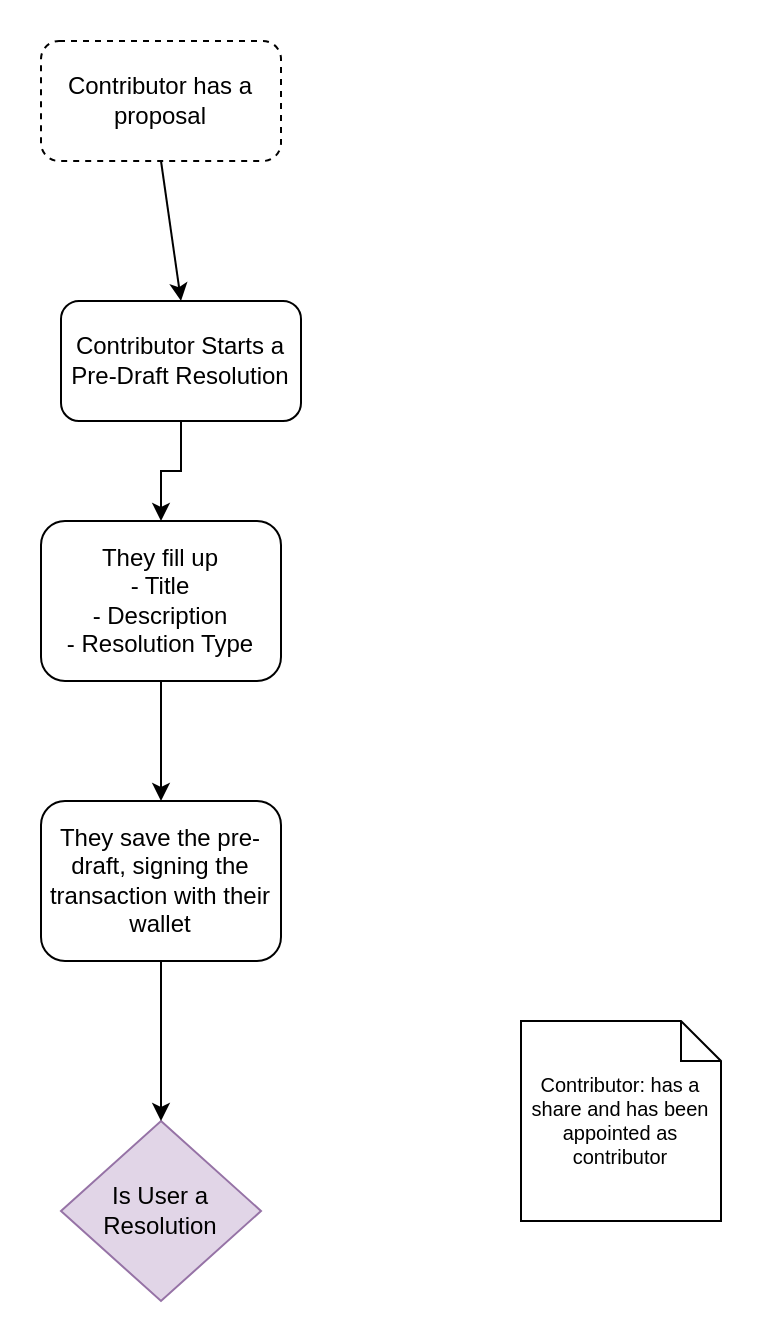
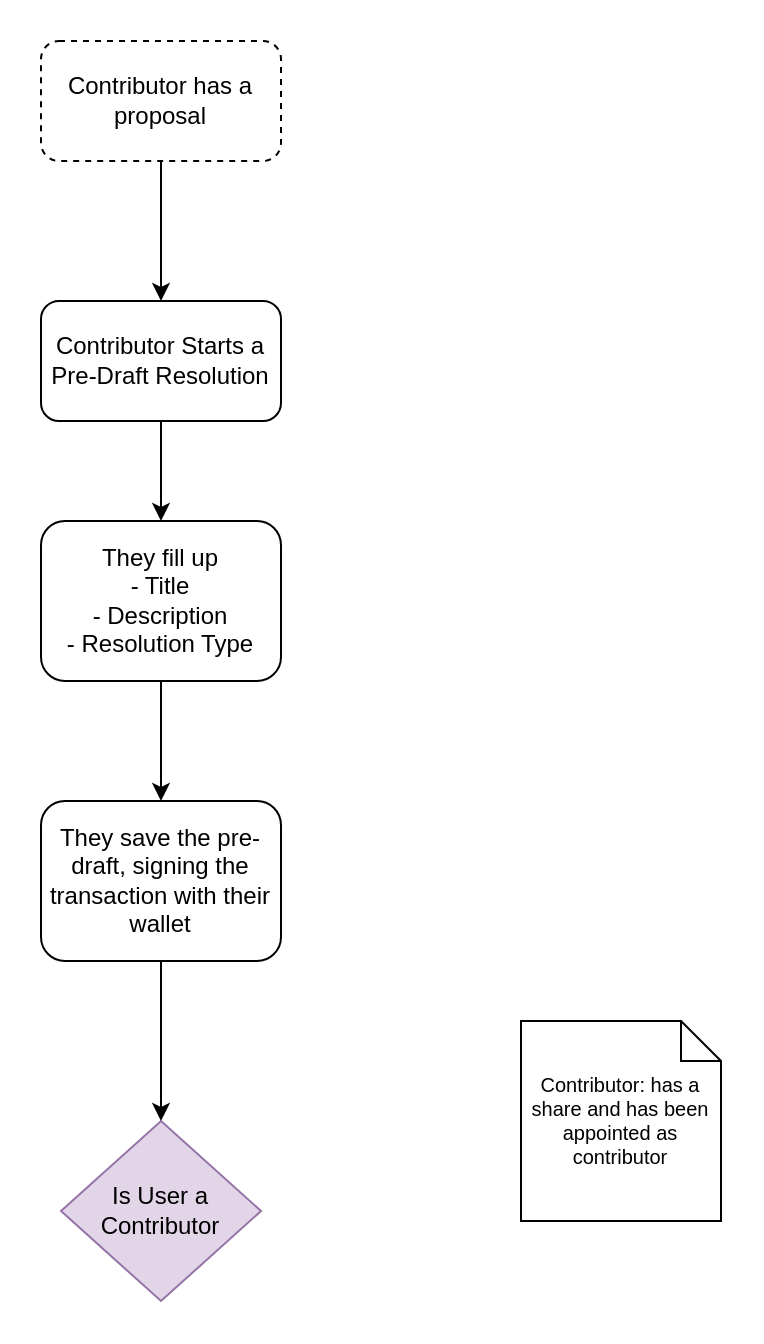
node "Contributor Starts a Pre-Draft Resolution": moved (181, 361) -> (161, 361)
node "Is User a Resolution": label "Is User a Resolution" -> "Is User a Contributor"
